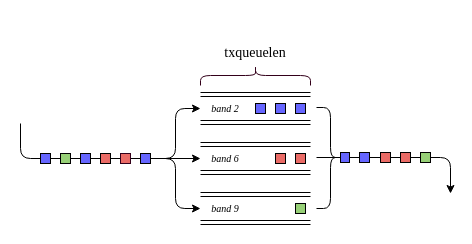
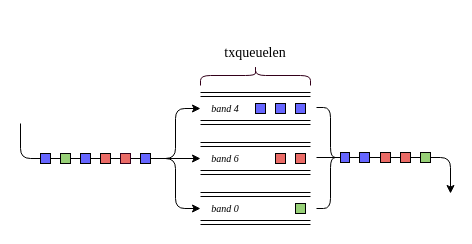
node "band 2": label "band 2" -> "band 4"
node "band 9": label "band 9" -> "band 0"
